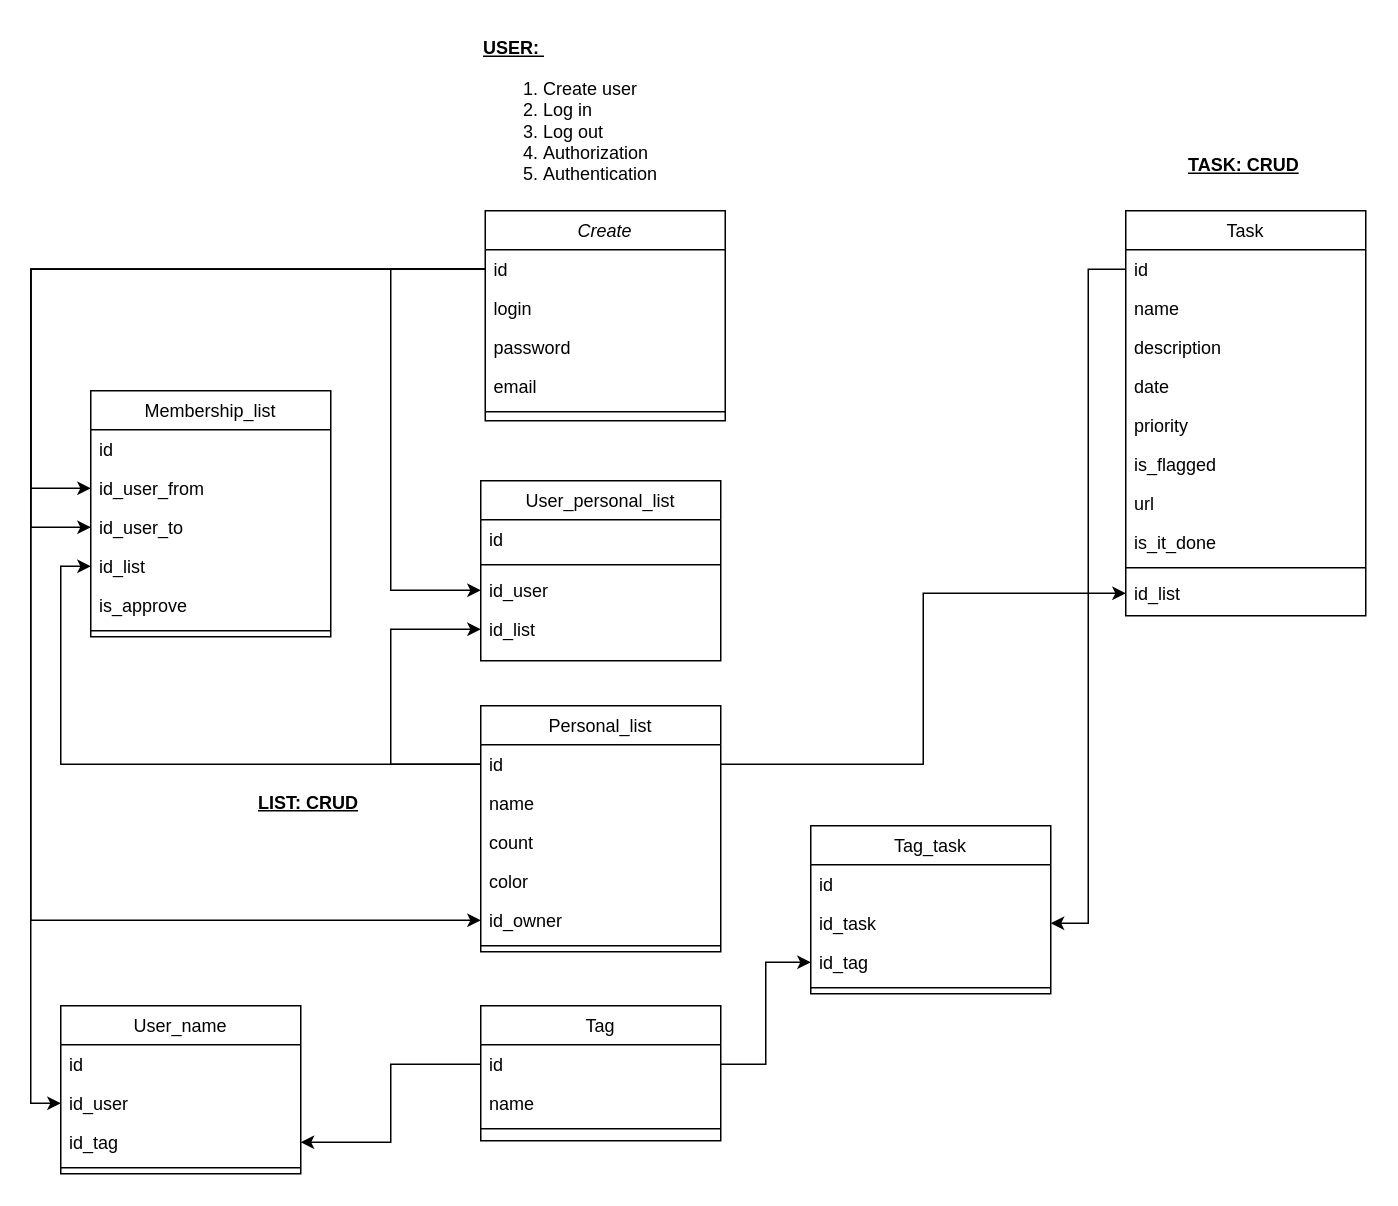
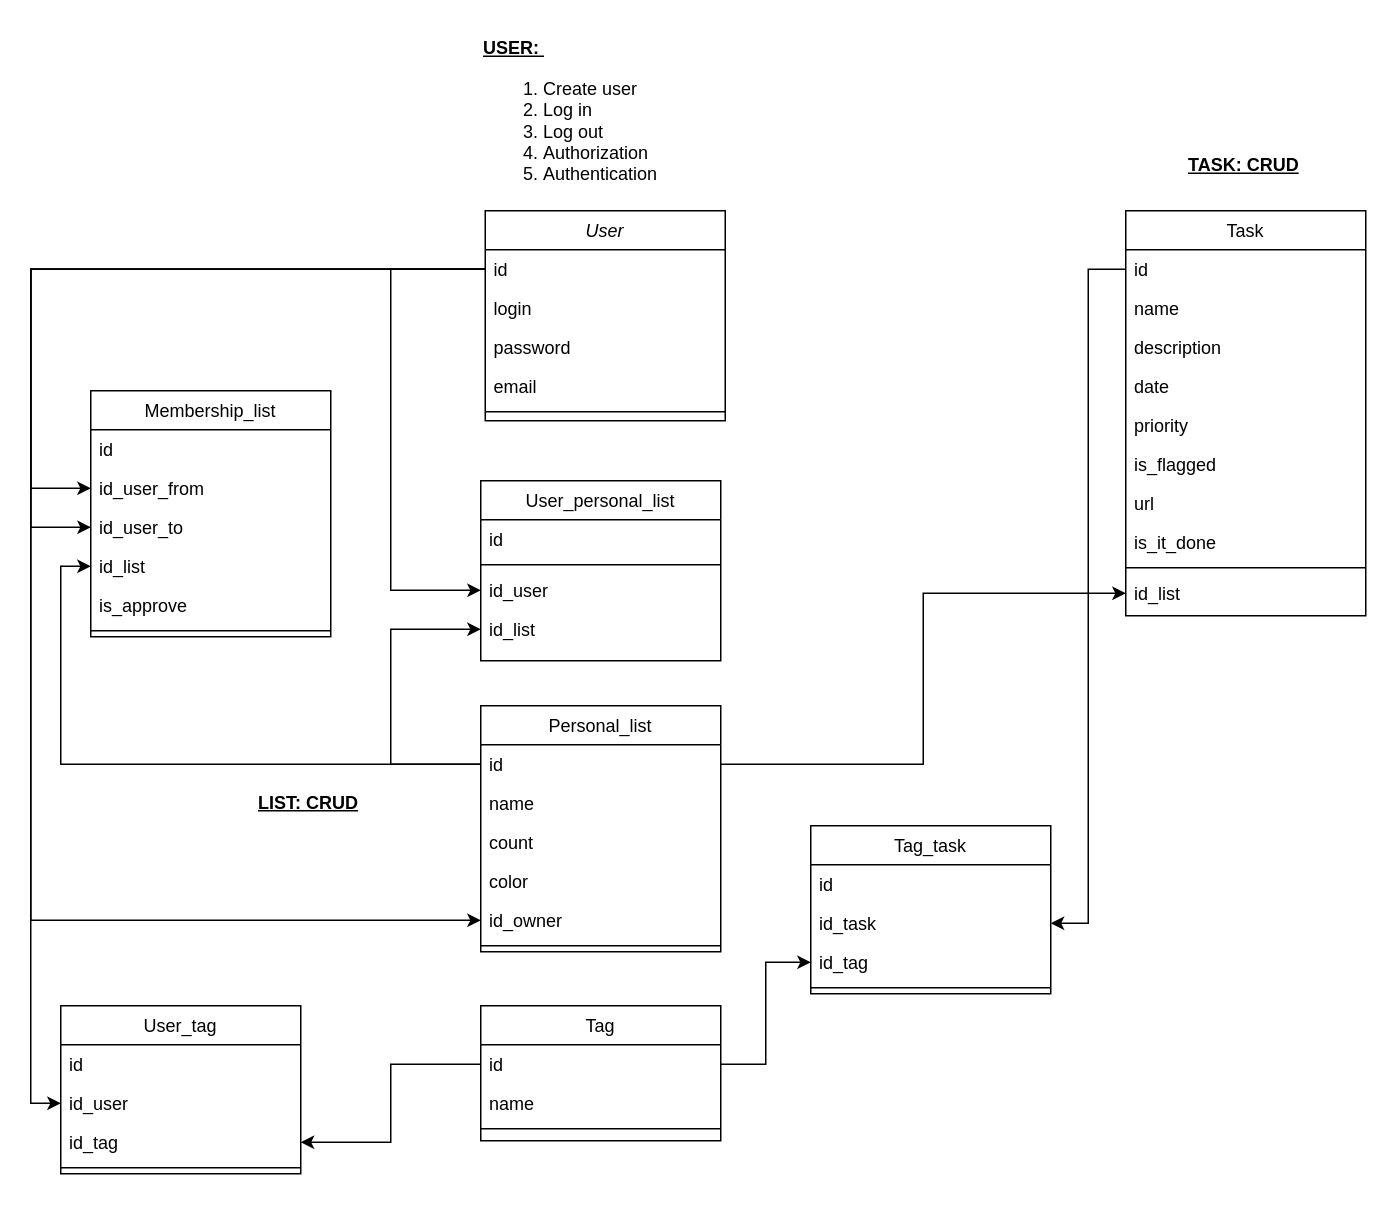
node "Create": label "Create" -> "User"
node "User_name": label "User_name" -> "User_tag"
